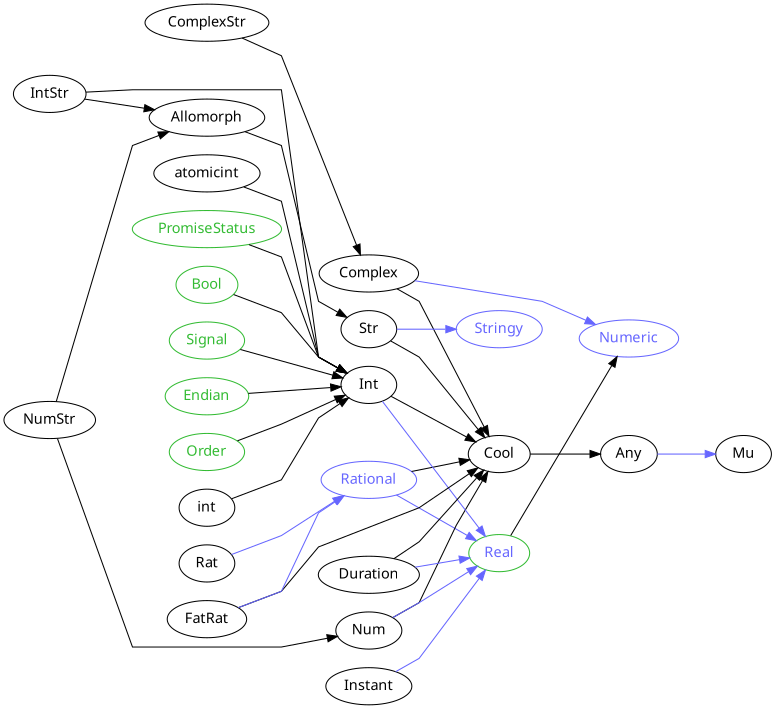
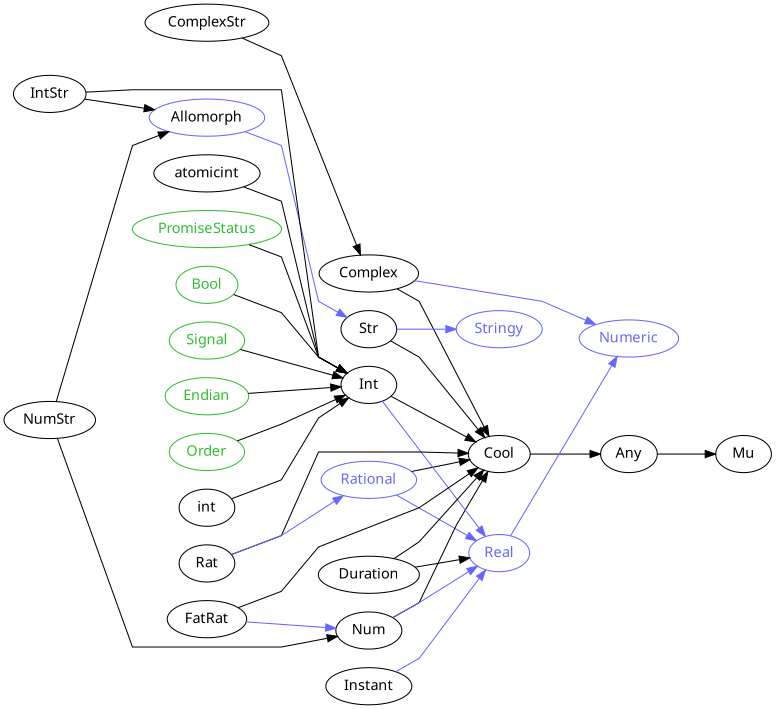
node "Allomorph": color #000000 -> #6666ff
edge "Allomorph" -> "Str": color #000000 -> #6666ff
edge "Real" -> "Numeric": color #000000 -> #6666ff
edge "Rat" -> "Cool": added
edge "Any" -> "Mu": color #6666ff -> #000000
node "Real": color #33bb33 -> #6666ff
edge "FatRat" -> "Rational": now "FatRat" -> "Num"
edge "Duration" -> "Real": color #6666ff -> #000000
